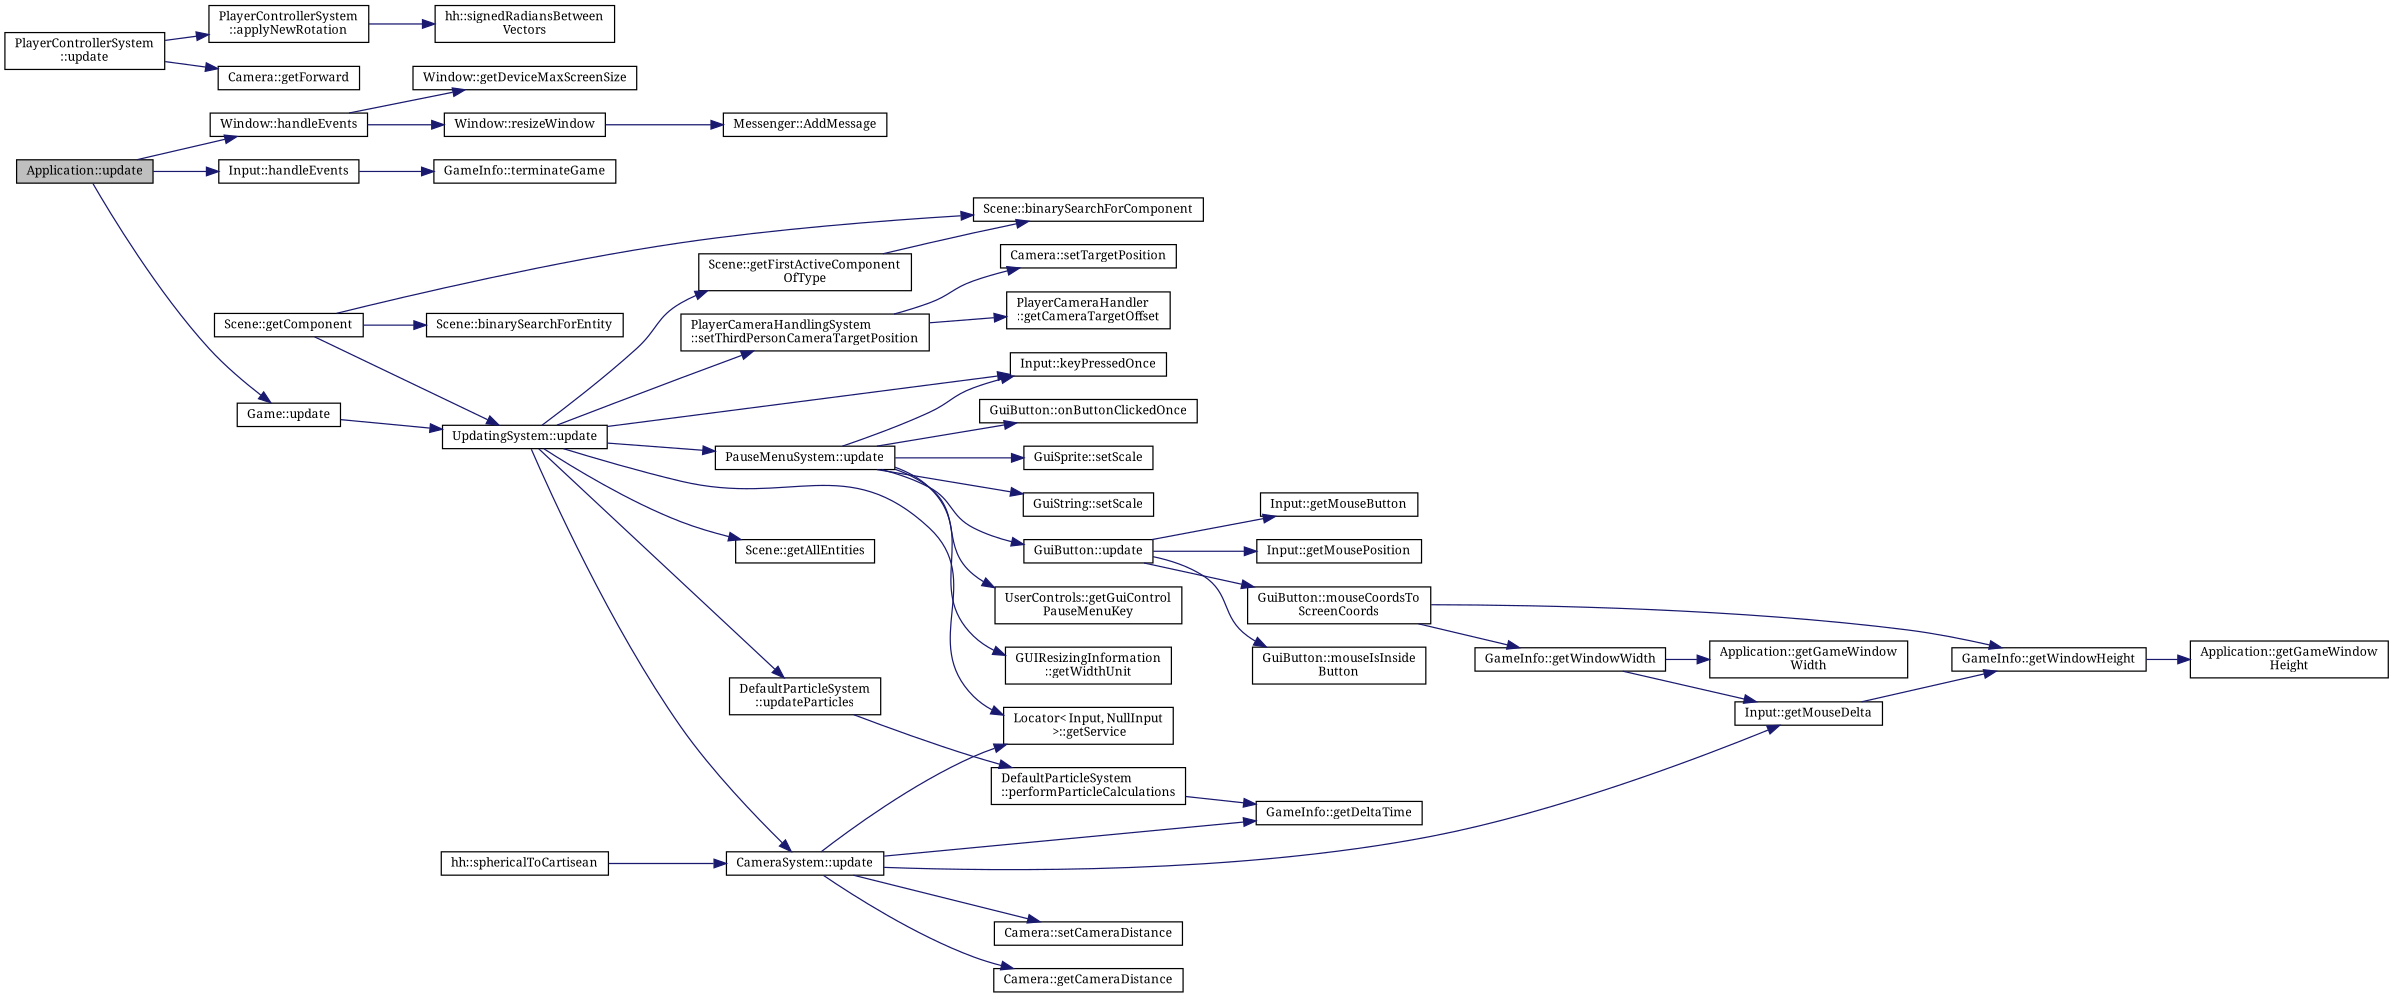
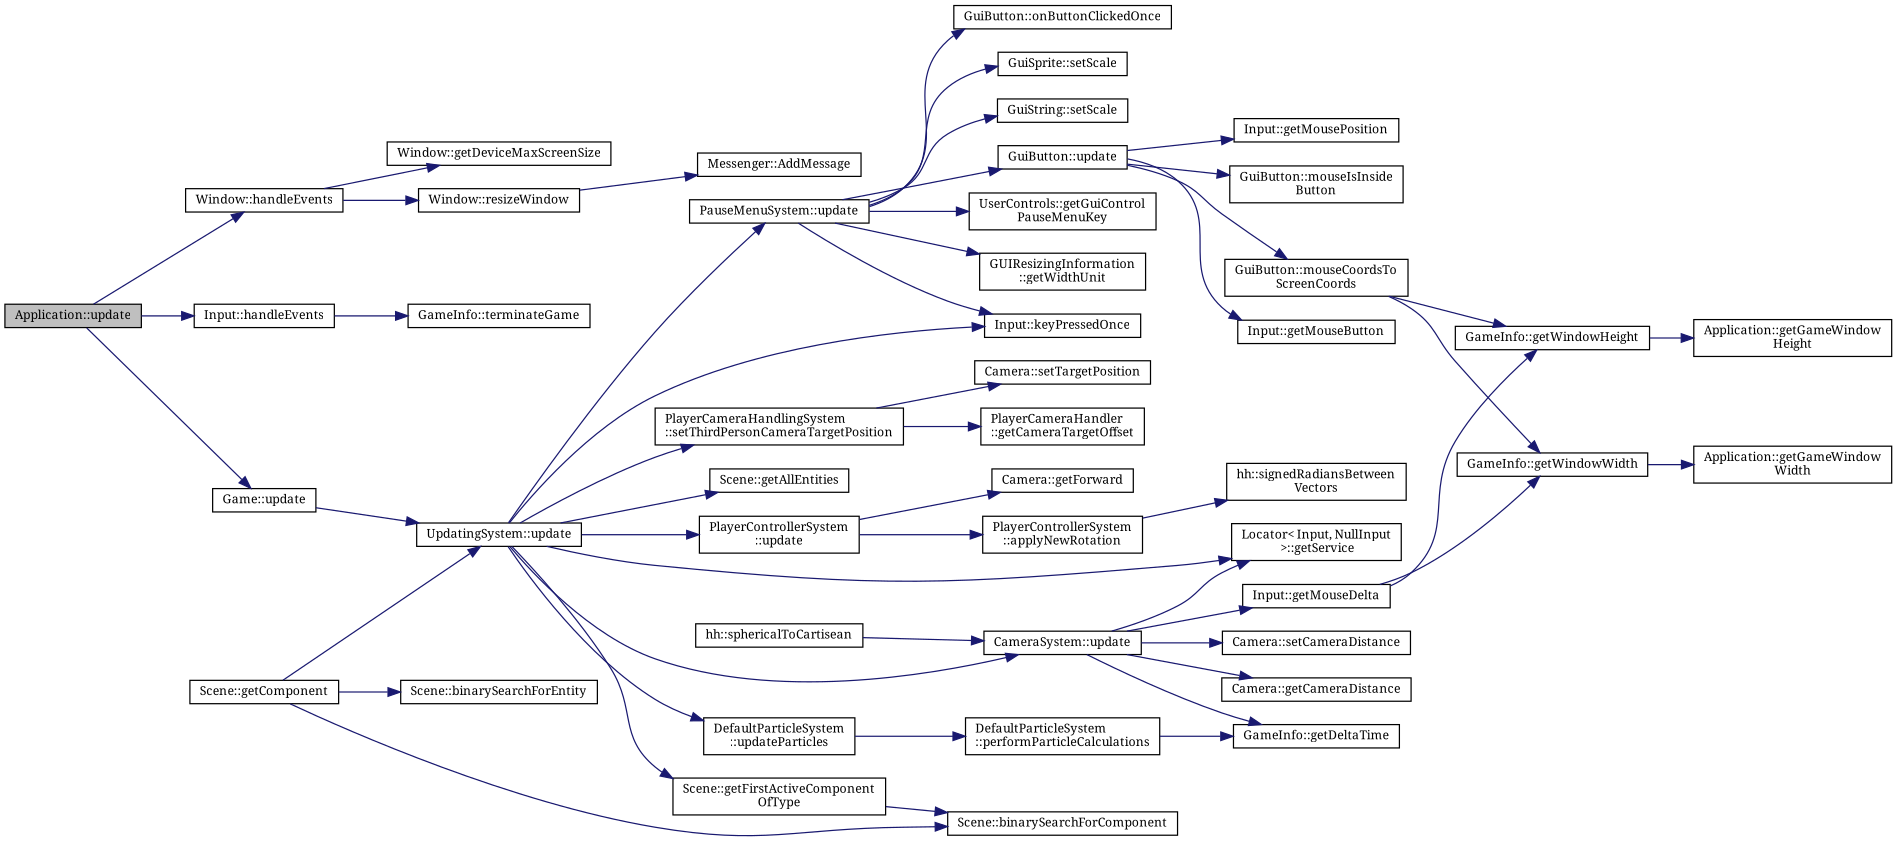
edge "UpdatingSystem::update" -> "PlayerControllerSystem ::update": added
edge "GameInfo::getWindowWidth" -> "Input::getMouseDelta": reversed
